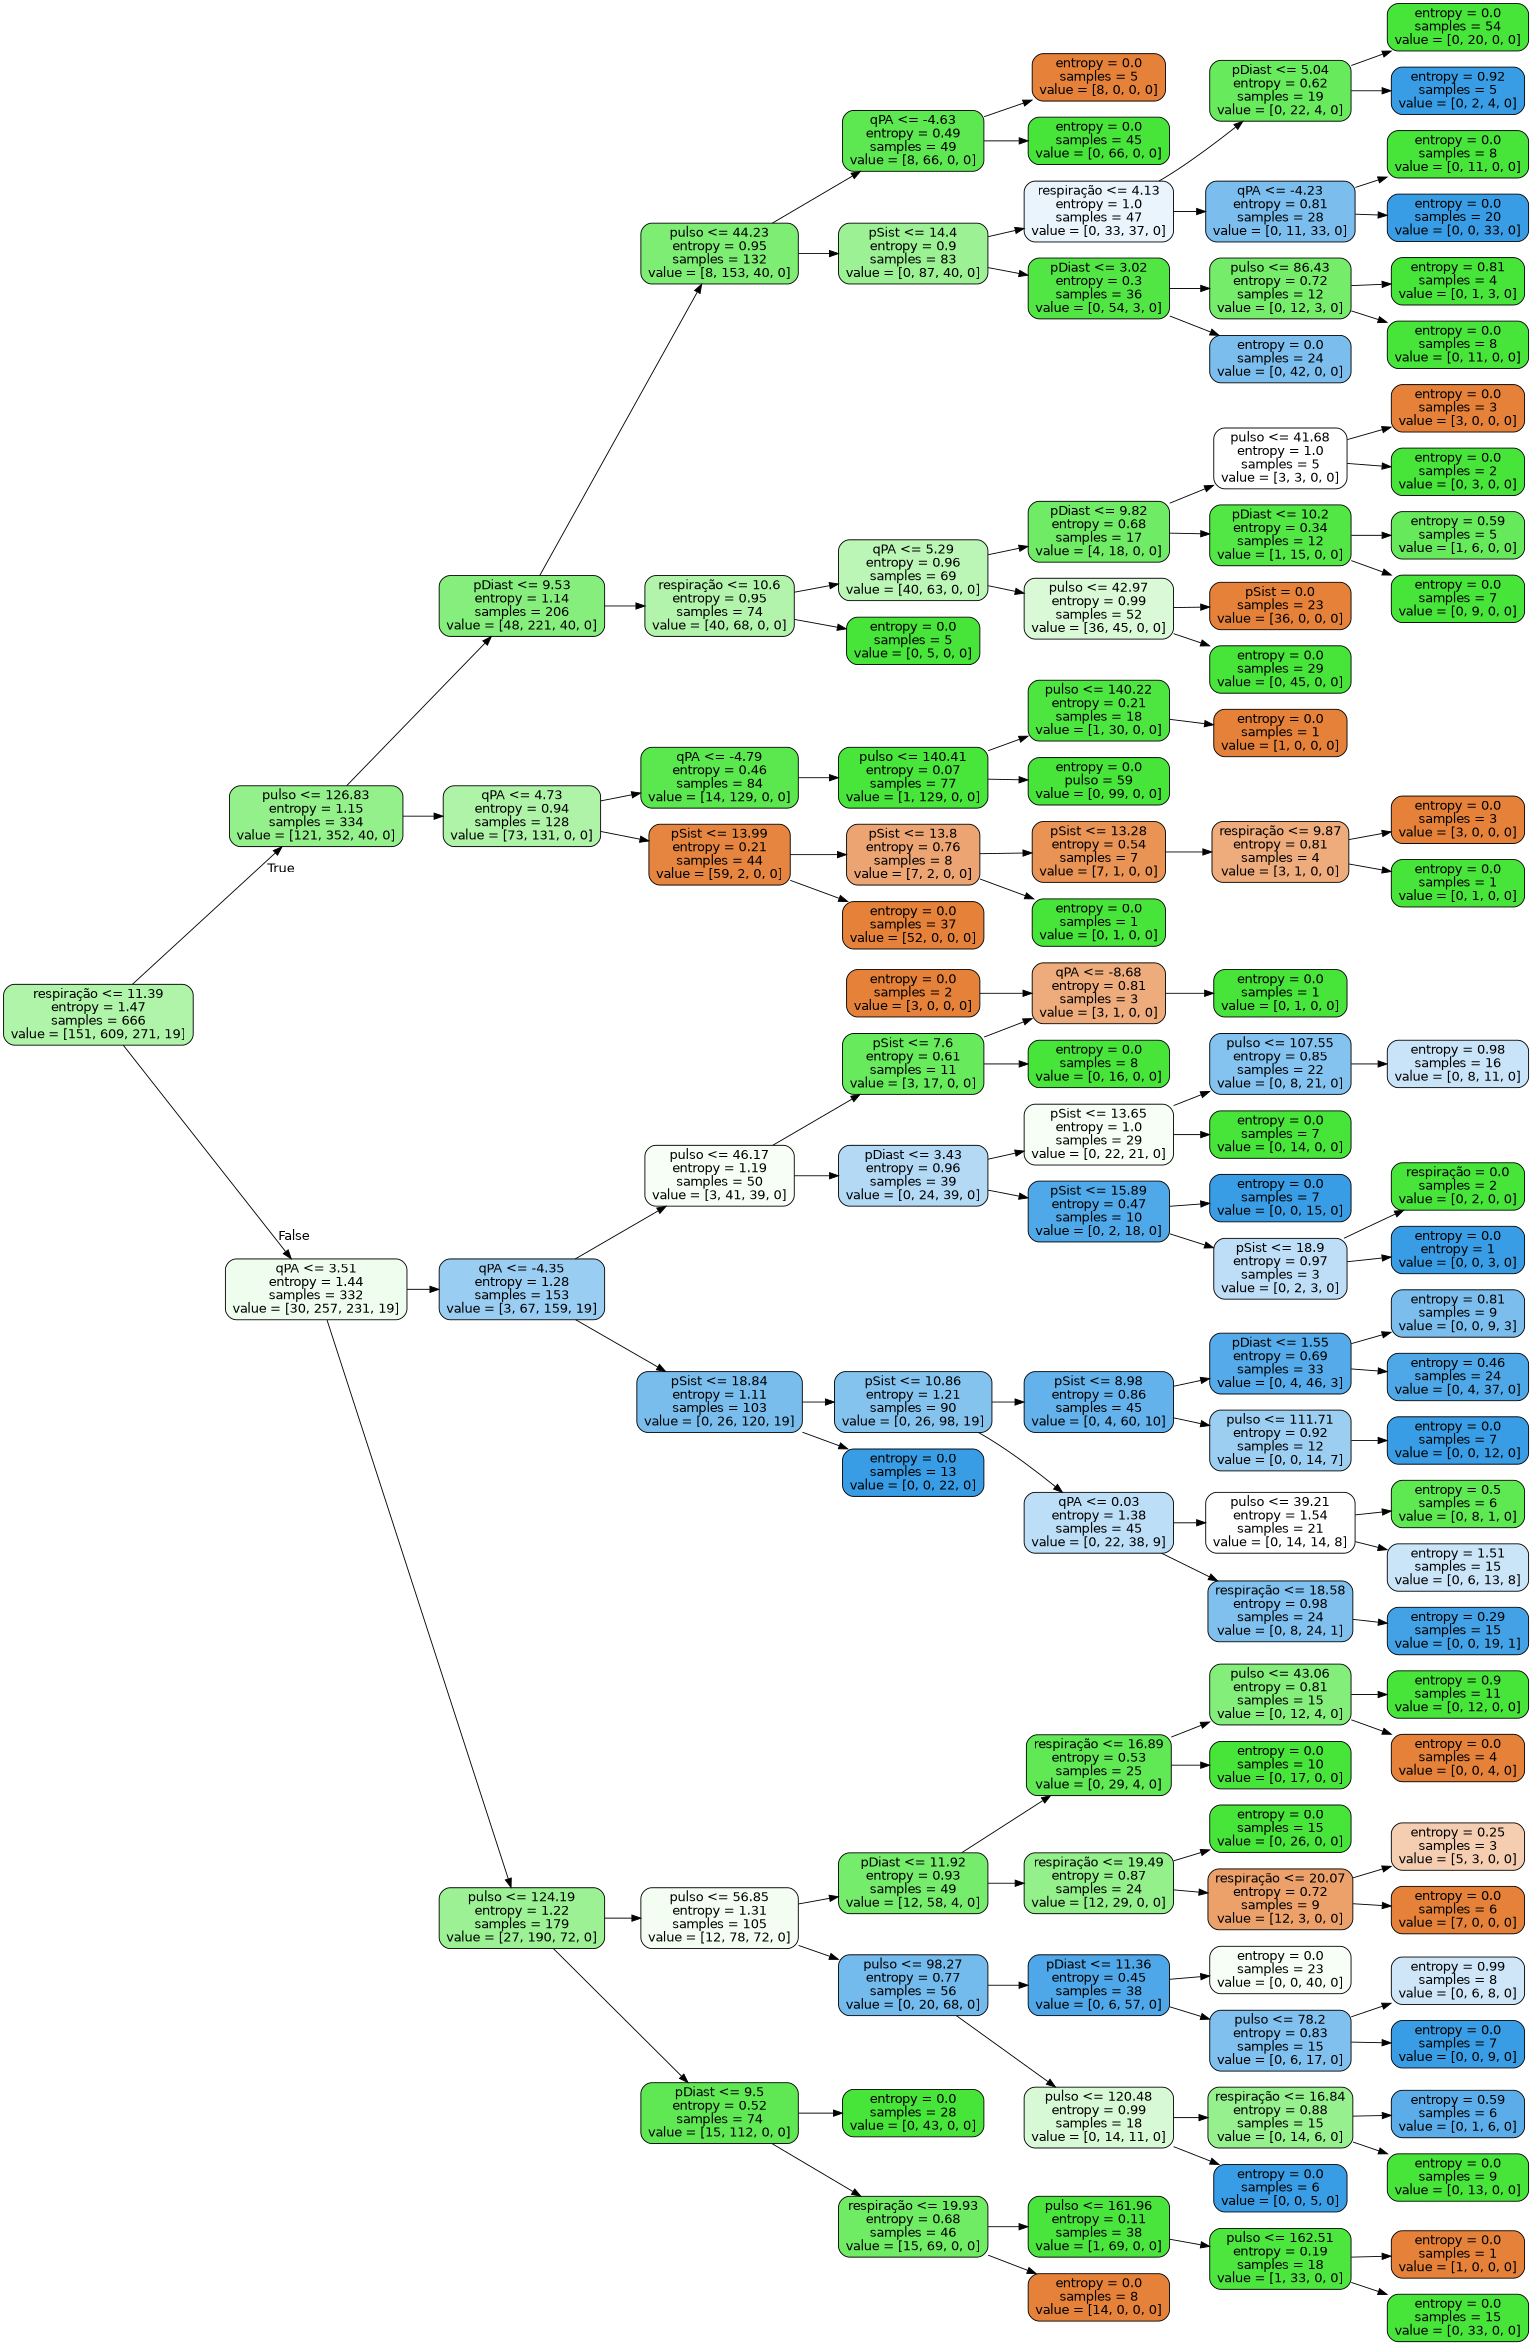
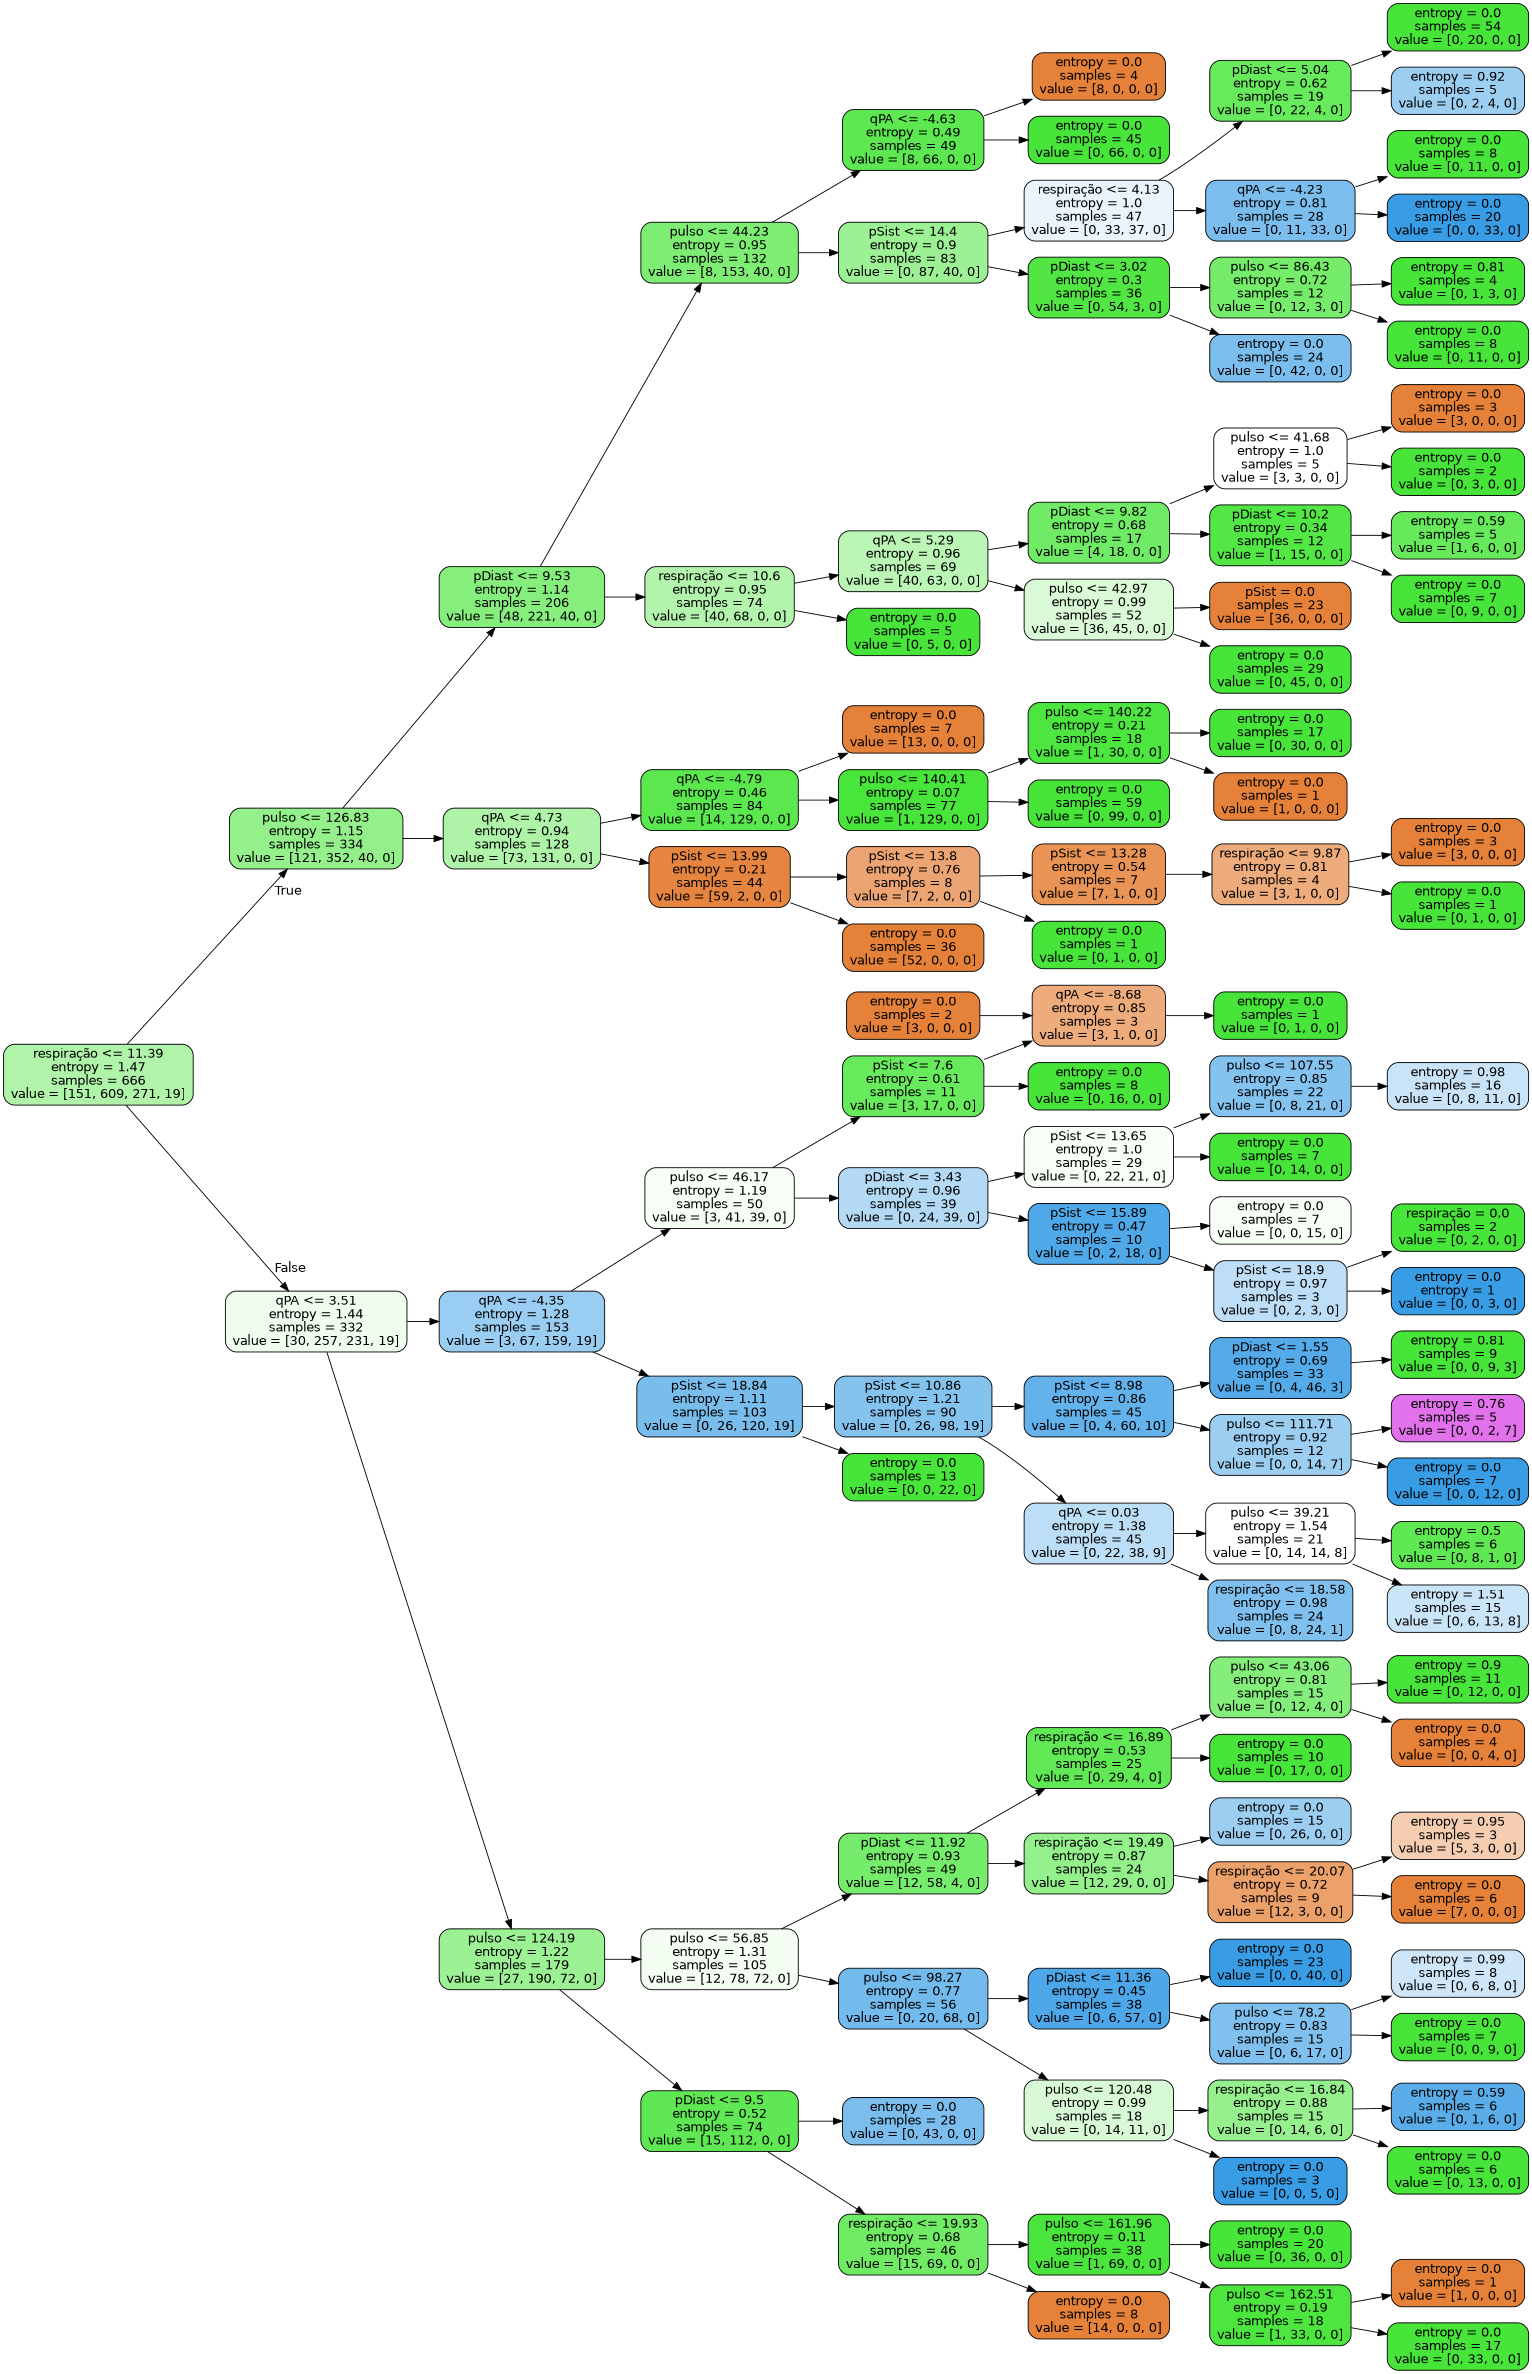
node "entropy = 0.0 samples = 5 value = [8, 0, 0, 0]": label "entropy = 0.0 samples = 5 value = [8, 0, 0, 0]" -> "entropy = 0.0 samples = 4 value = [8, 0, 0, 0]"
node "entropy = 0.92 samples = 5 value = [0, 2, 4, 0]": fillcolor #399de5 -> #9ccef2
node "entropy = 0.0 samples = 7 value = [13, 0, 0, 0]": added
node "entropy = 0.0 samples = 17 value = [0, 30, 0, 0]": added
node "entropy = 0.0 pulso = 59 value = [0, 99, 0, 0]": label "entropy = 0.0 pulso = 59 value = [0, 99, 0, 0]" -> "entropy = 0.0 samples = 59 value = [0, 99, 0, 0]"
node "entropy = 0.0 samples = 37 value = [52, 0, 0, 0]": label "entropy = 0.0 samples = 37 value = [52, 0, 0, 0]" -> "entropy = 0.0 samples = 36 value = [52, 0, 0, 0]"
node "qPA <= -8.68 entropy = 0.81 samples = 3 value = [3, 1, 0, 0]": label "qPA <= -8.68 entropy = 0.81 samples = 3 value = [3, 1, 0, 0]" -> "qPA <= -8.68 entropy = 0.85 samples = 3 value = [3, 1, 0, 0]"
node "entropy = 0.0 samples = 7 value = [0, 0, 15, 0]": fillcolor #399de5 -> #f7fef6
node "entropy = 0.81 samples = 9 value = [0, 0, 9, 3]": fillcolor #7bbeee -> #47e539
node "entropy = 0.46 samples = 24 value = [0, 4, 37, 0]": removed
node "entropy = 0.76 samples = 5 value = [0, 0, 2, 7]": added
node "entropy = 0.0 samples = 13 value = [0, 0, 22, 0]": fillcolor #399de5 -> #47e539
node "entropy = 0.29 samples = 15 value = [0, 0, 19, 1]": removed
node "entropy = 0.0 samples = 15 value = [0, 26, 0, 0]": fillcolor #47e539 -> #9ccef2
node "entropy = 0.25 samples = 3 value = [5, 3, 0, 0]": label "entropy = 0.25 samples = 3 value = [5, 3, 0, 0]" -> "entropy = 0.95 samples = 3 value = [5, 3, 0, 0]"
node "entropy = 0.0 samples = 23 value = [0, 0, 40, 0]": fillcolor #f7fef6 -> #399de5
node "entropy = 0.0 samples = 7 value = [0, 0, 9, 0]": fillcolor #399de5 -> #47e539
node "entropy = 0.0 samples = 28 value = [0, 43, 0, 0]": fillcolor #47e539 -> #7bbeee
node "entropy = 0.0 samples = 9 value = [0, 13, 0, 0]": label "entropy = 0.0 samples = 9 value = [0, 13, 0, 0]" -> "entropy = 0.0 samples = 6 value = [0, 13, 0, 0]"
node "entropy = 0.0 samples = 6 value = [0, 0, 5, 0]": label "entropy = 0.0 samples = 6 value = [0, 0, 5, 0]" -> "entropy = 0.0 samples = 3 value = [0, 0, 5, 0]"
node "entropy = 0.0 samples = 20 value = [0, 36, 0, 0]": added
node "entropy = 0.0 samples = 15 value = [0, 33, 0, 0]": label "entropy = 0.0 samples = 15 value = [0, 33, 0, 0]" -> "entropy = 0.0 samples = 17 value = [0, 33, 0, 0]"
